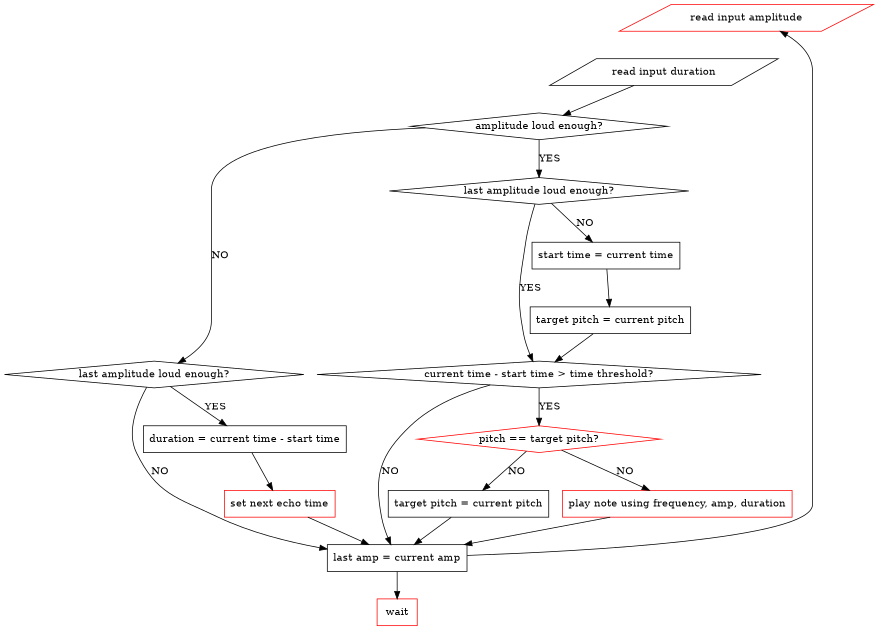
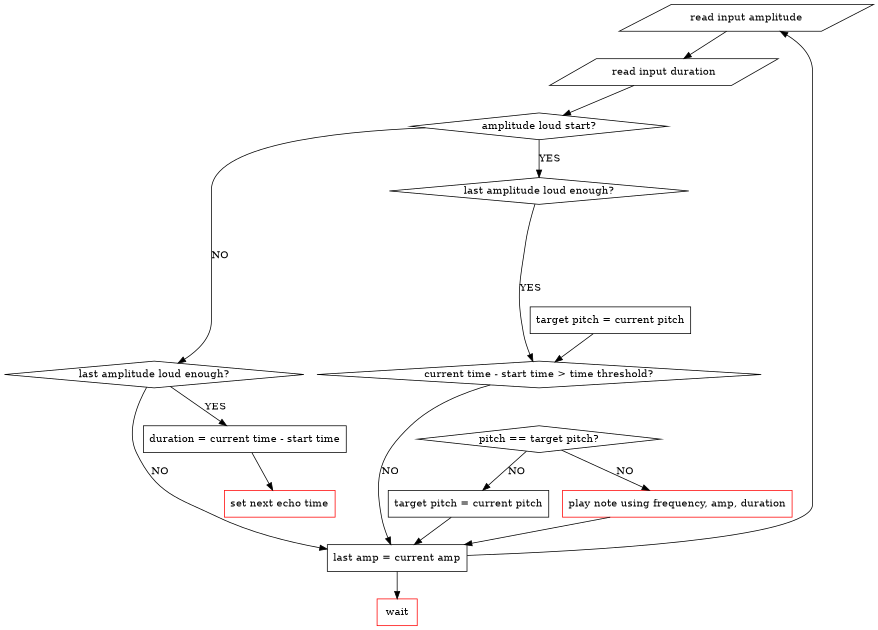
node "read input amplitude": color red -> black
edge "read input amplitude" -> "read input duration": added
node "amplitude loud enough?": label "amplitude loud enough?" -> "amplitude loud start?"
node "start time = current time": removed
edge "current time - start time > time threshold?" -> "pitch == target pitch?": removed, label "YES"
node "pitch == target pitch?": color red -> black
edge "set next echo time" -> "last amp = current amp": removed
